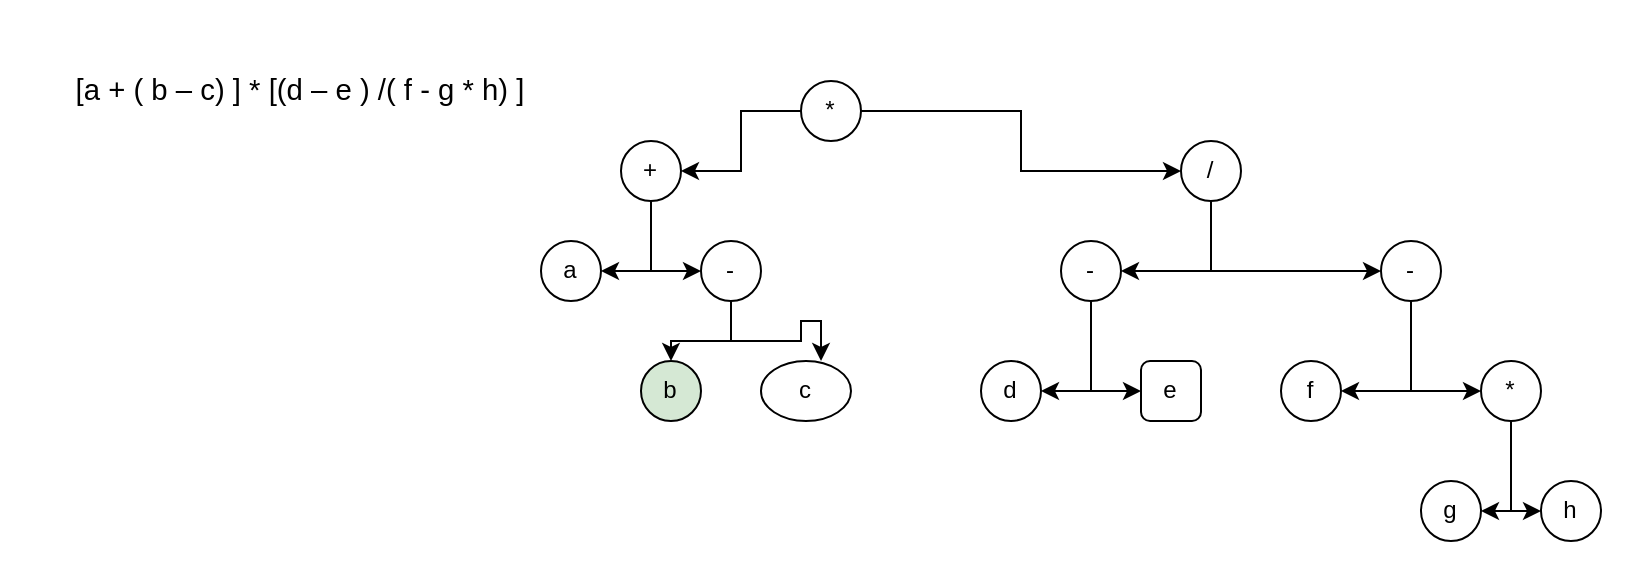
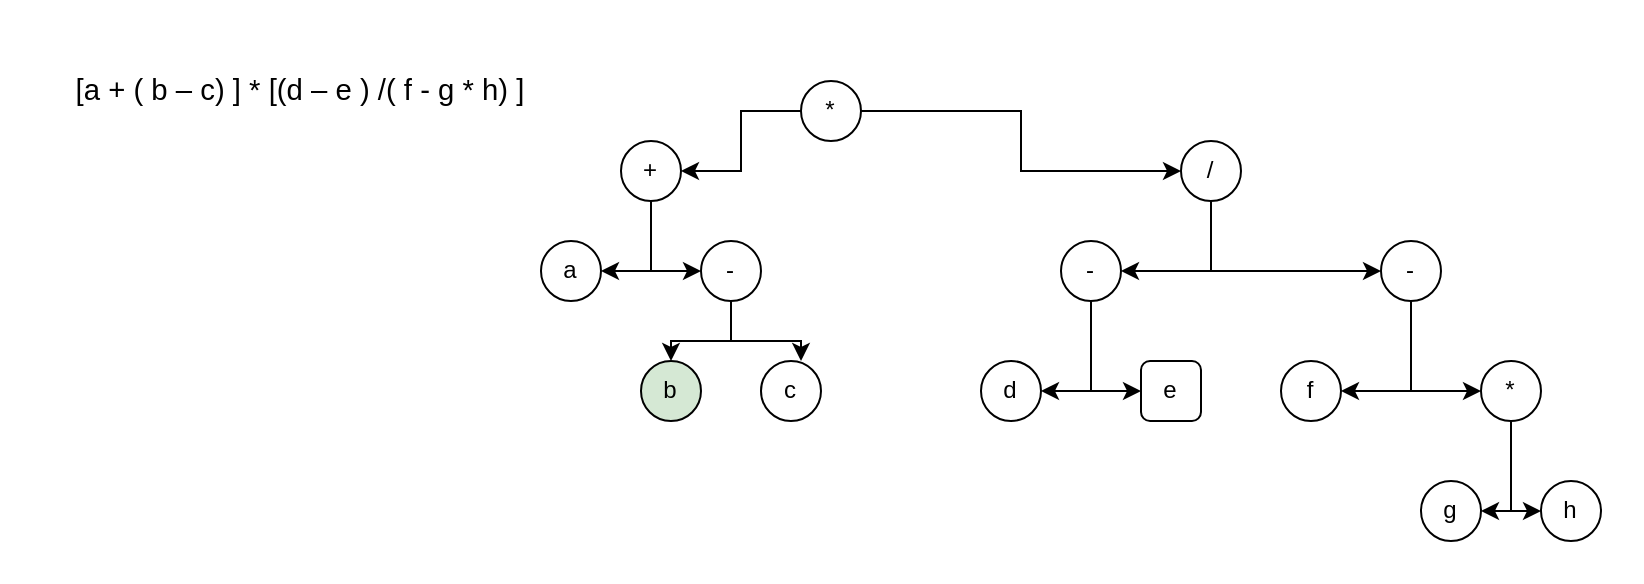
node "c": size 90x60 -> 60x60
